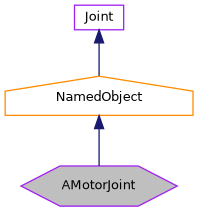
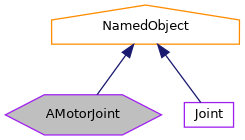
edge "NamedObject" -> "Joint": reversed
